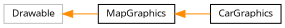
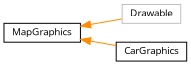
edge "MapGraphics" -> "Drawable": reversed
